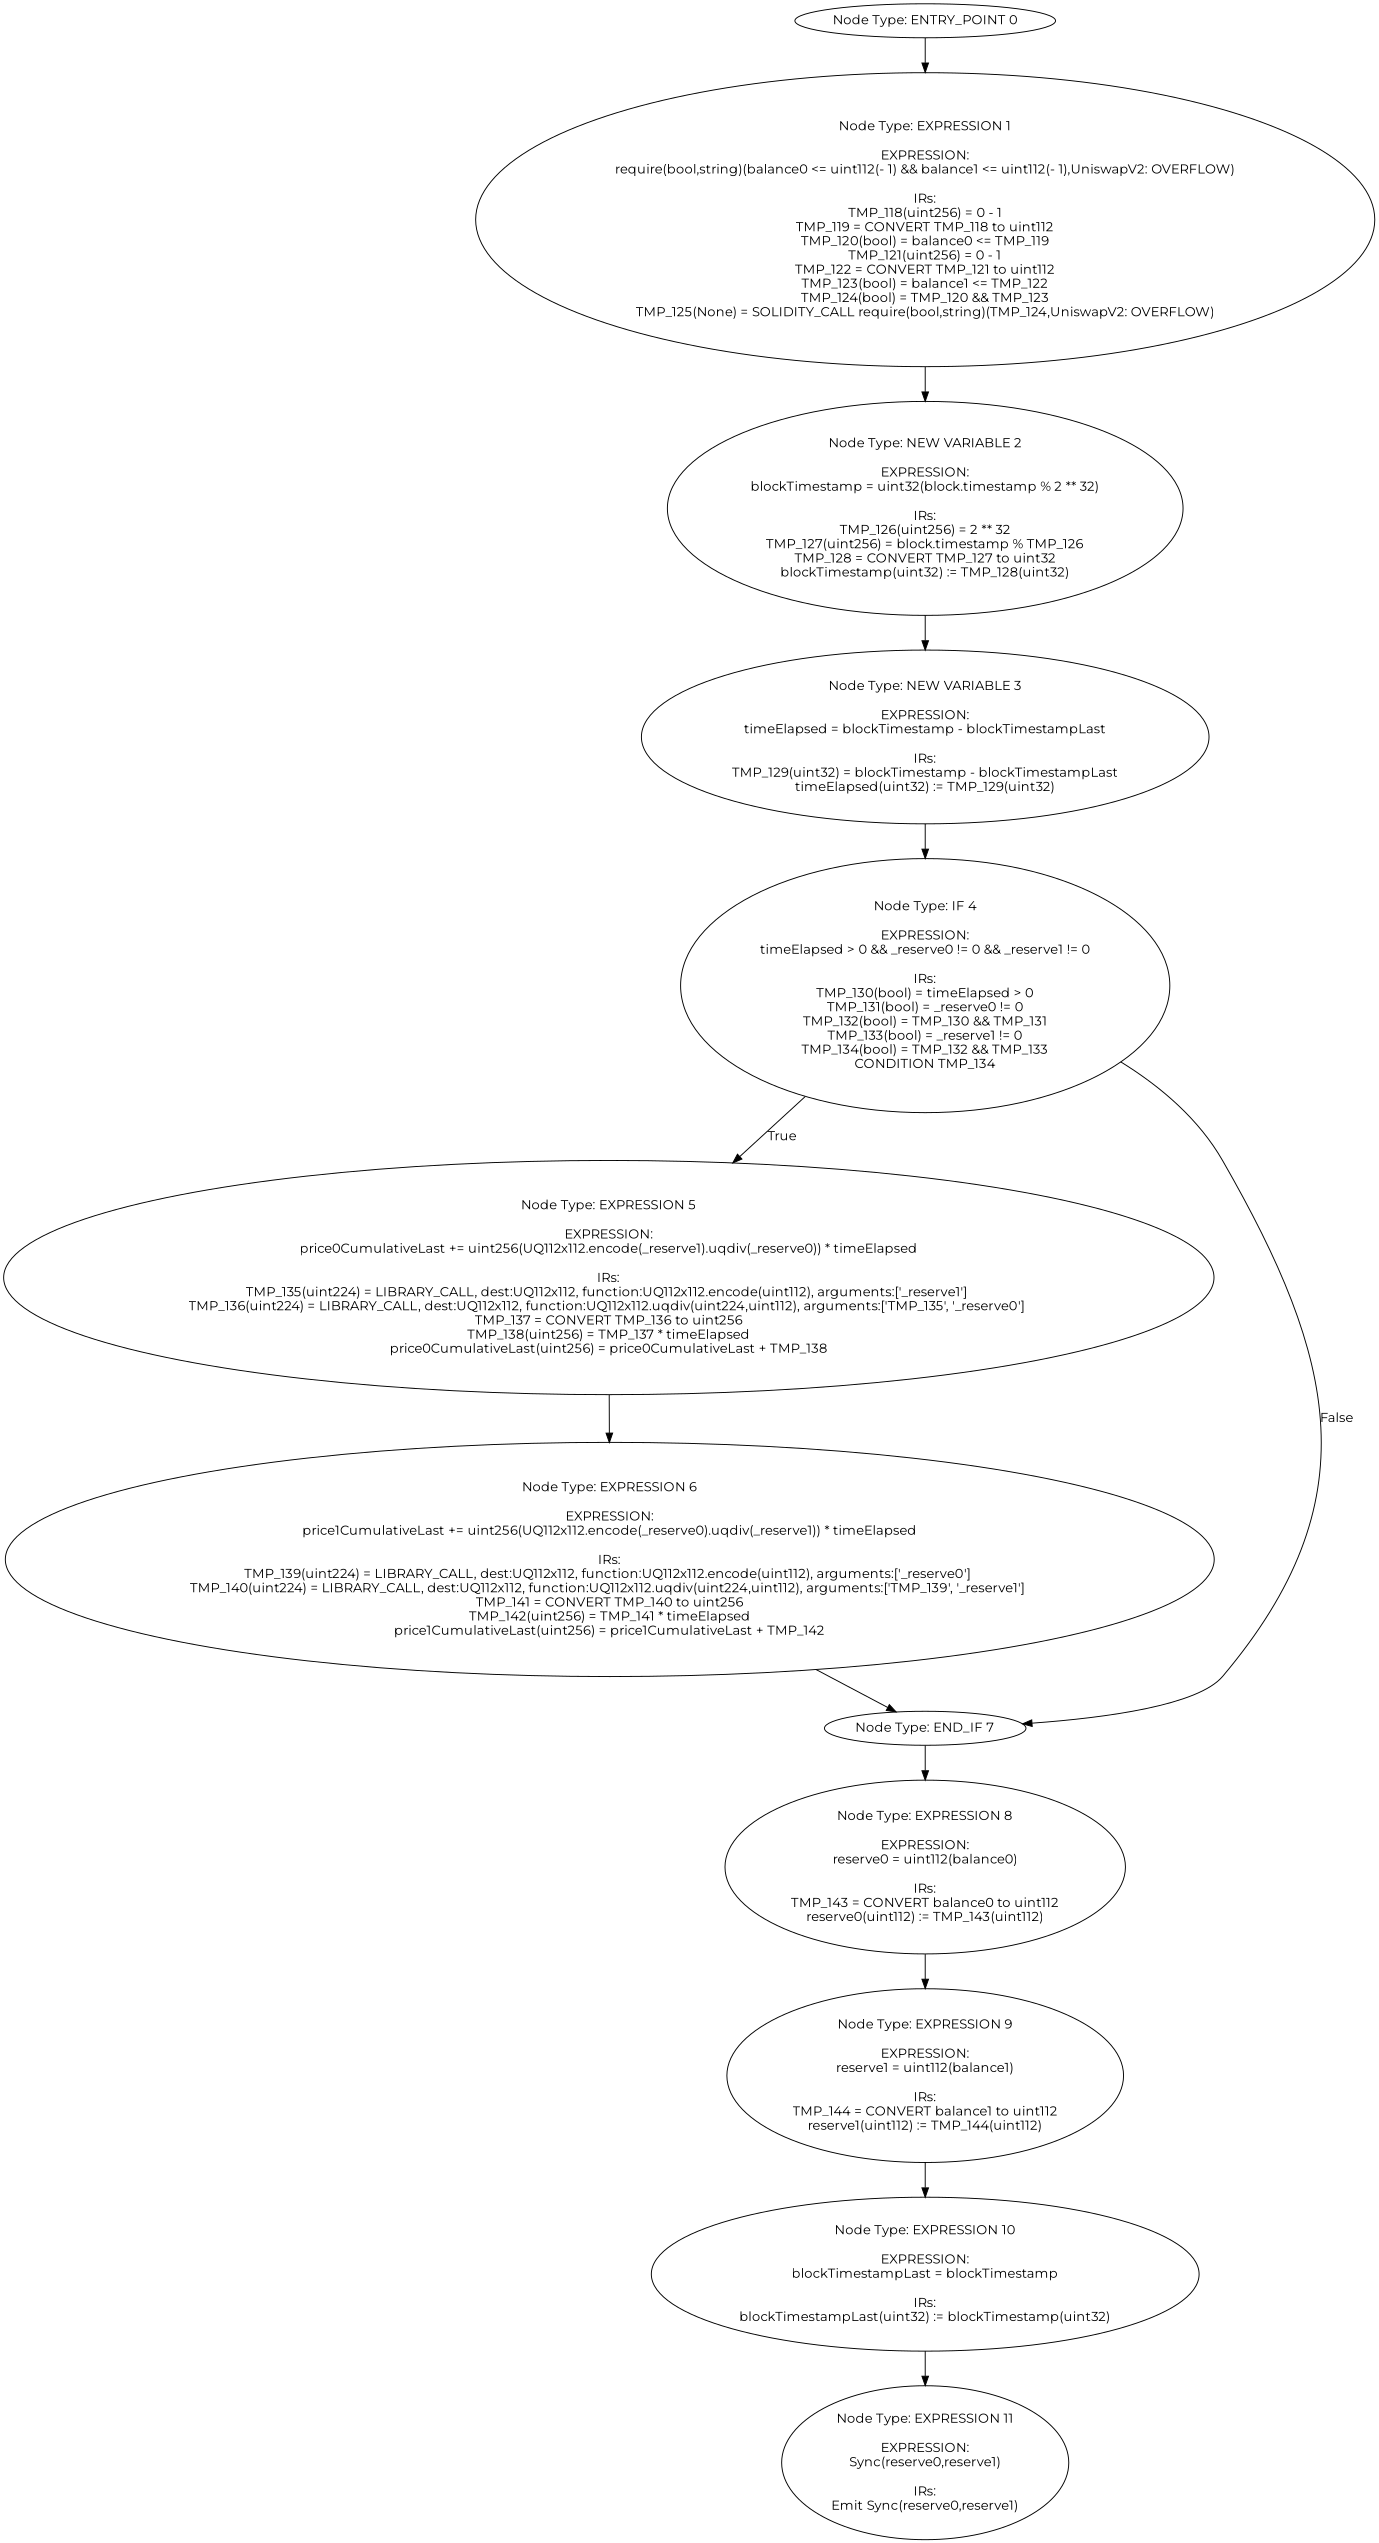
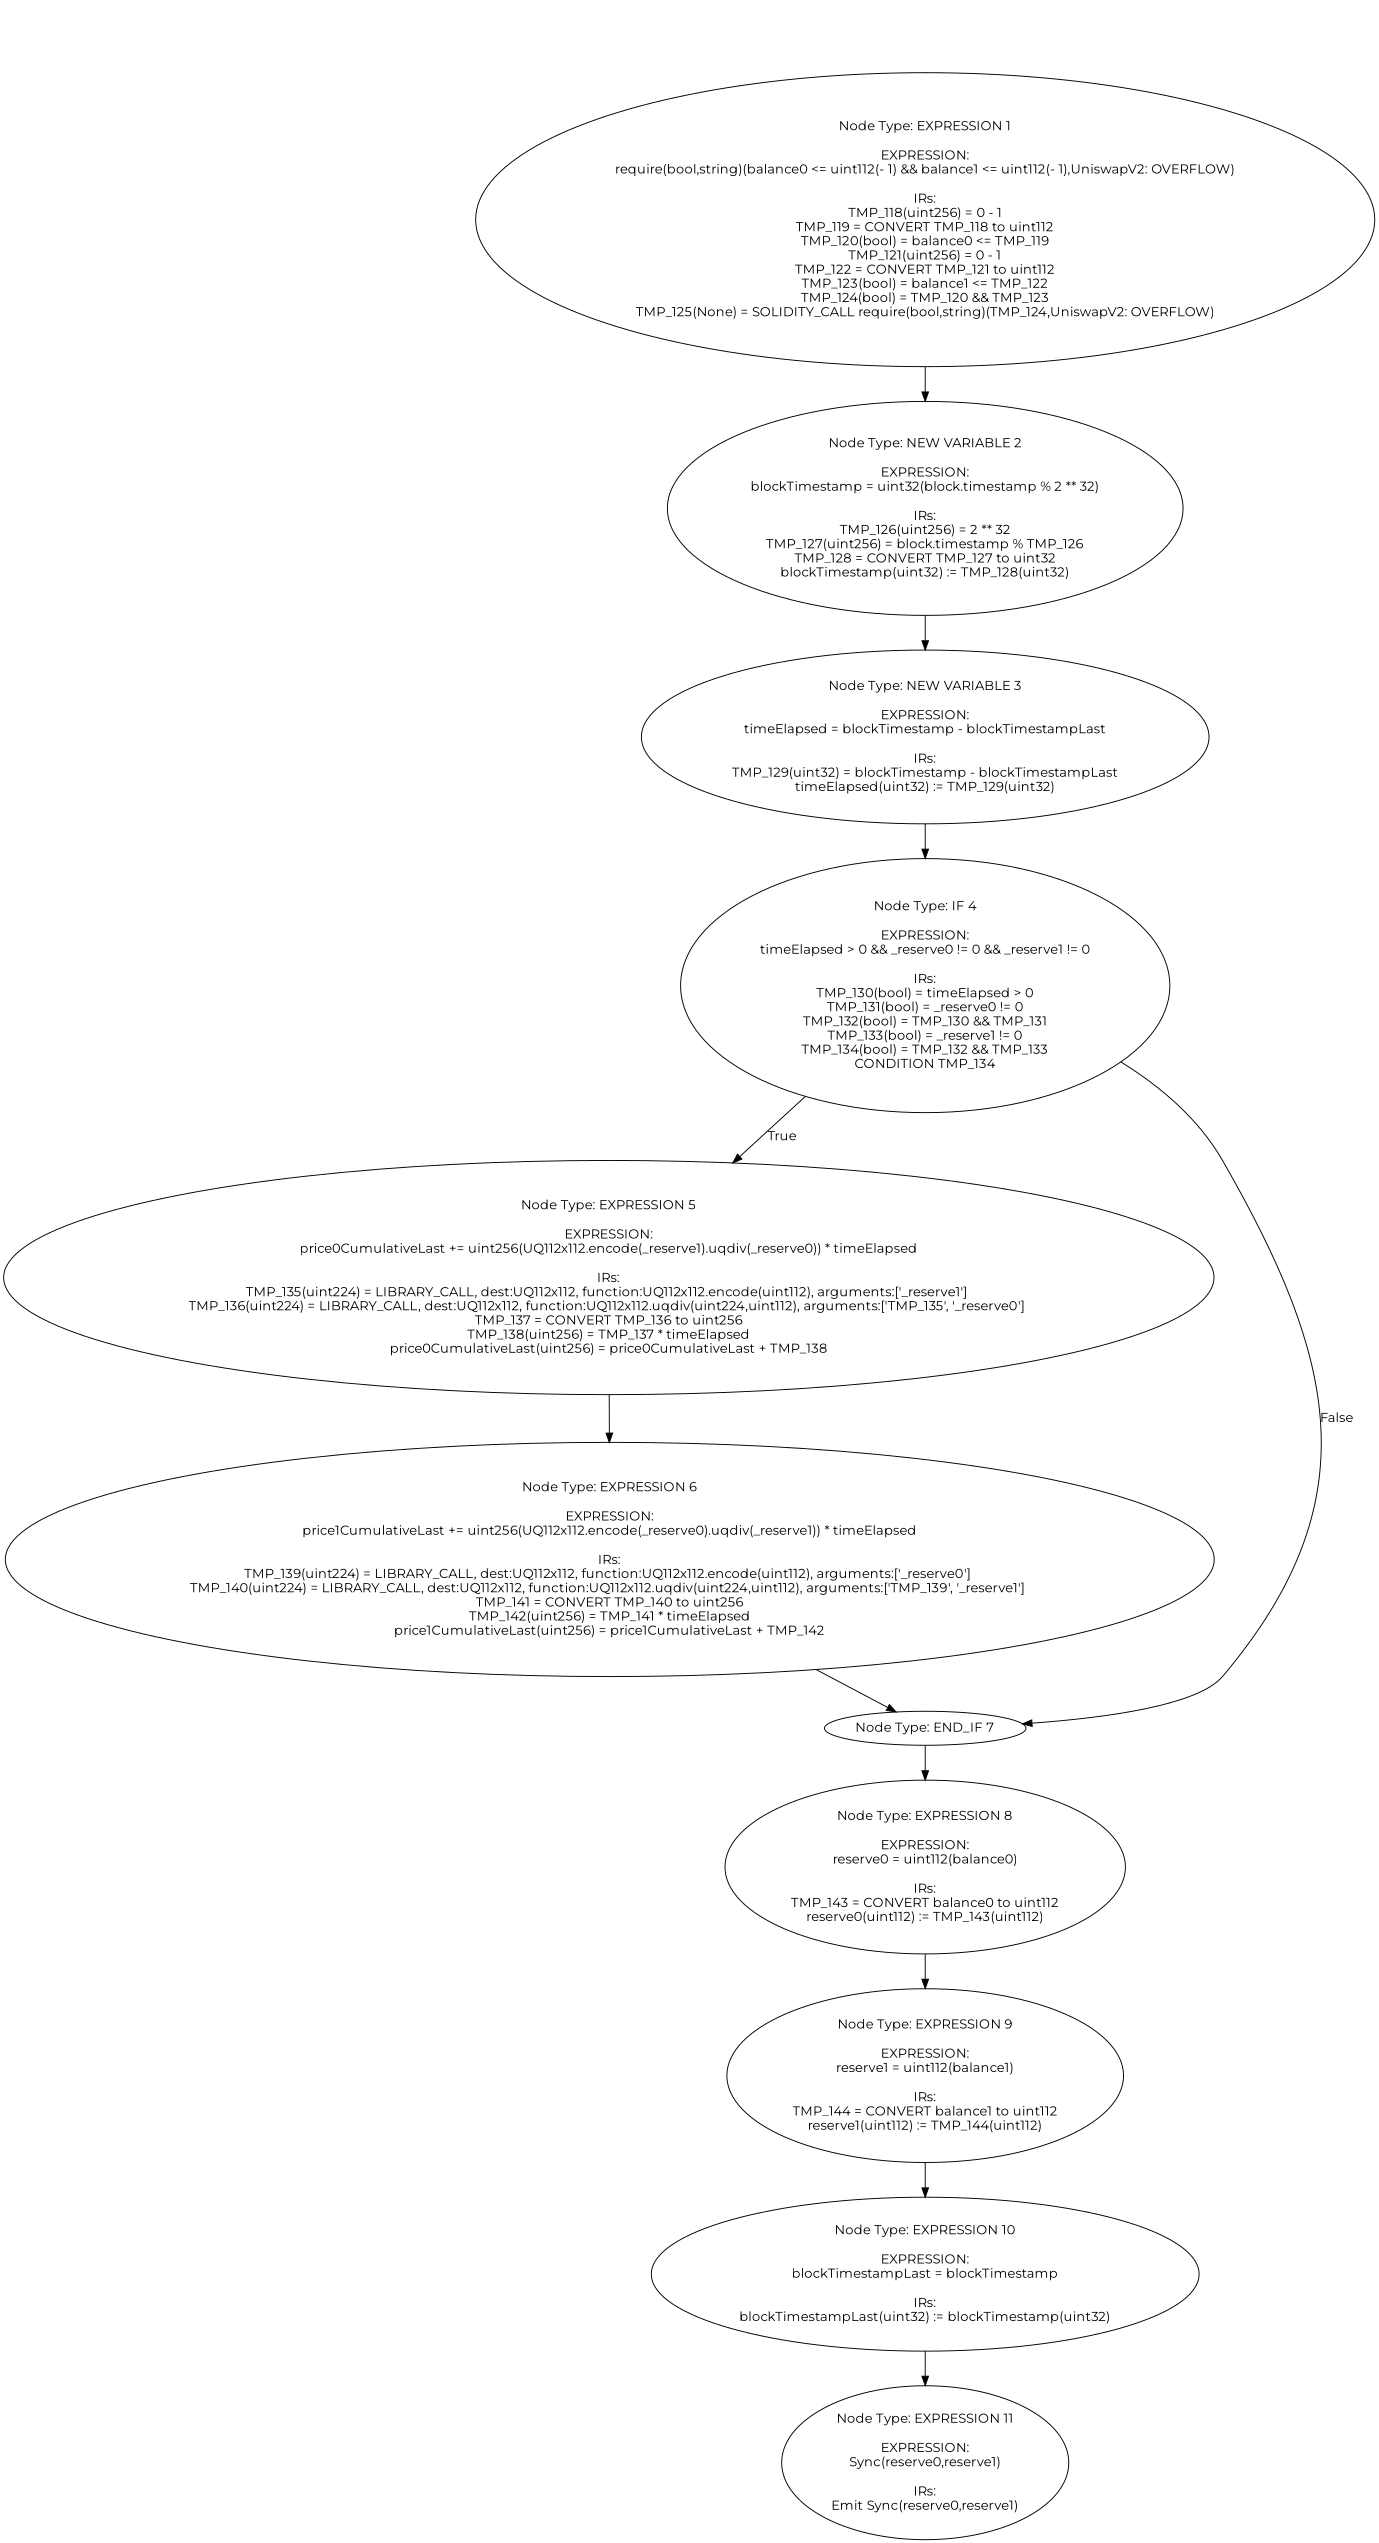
node "Node Type: ENTRY_POINT 0": removed
